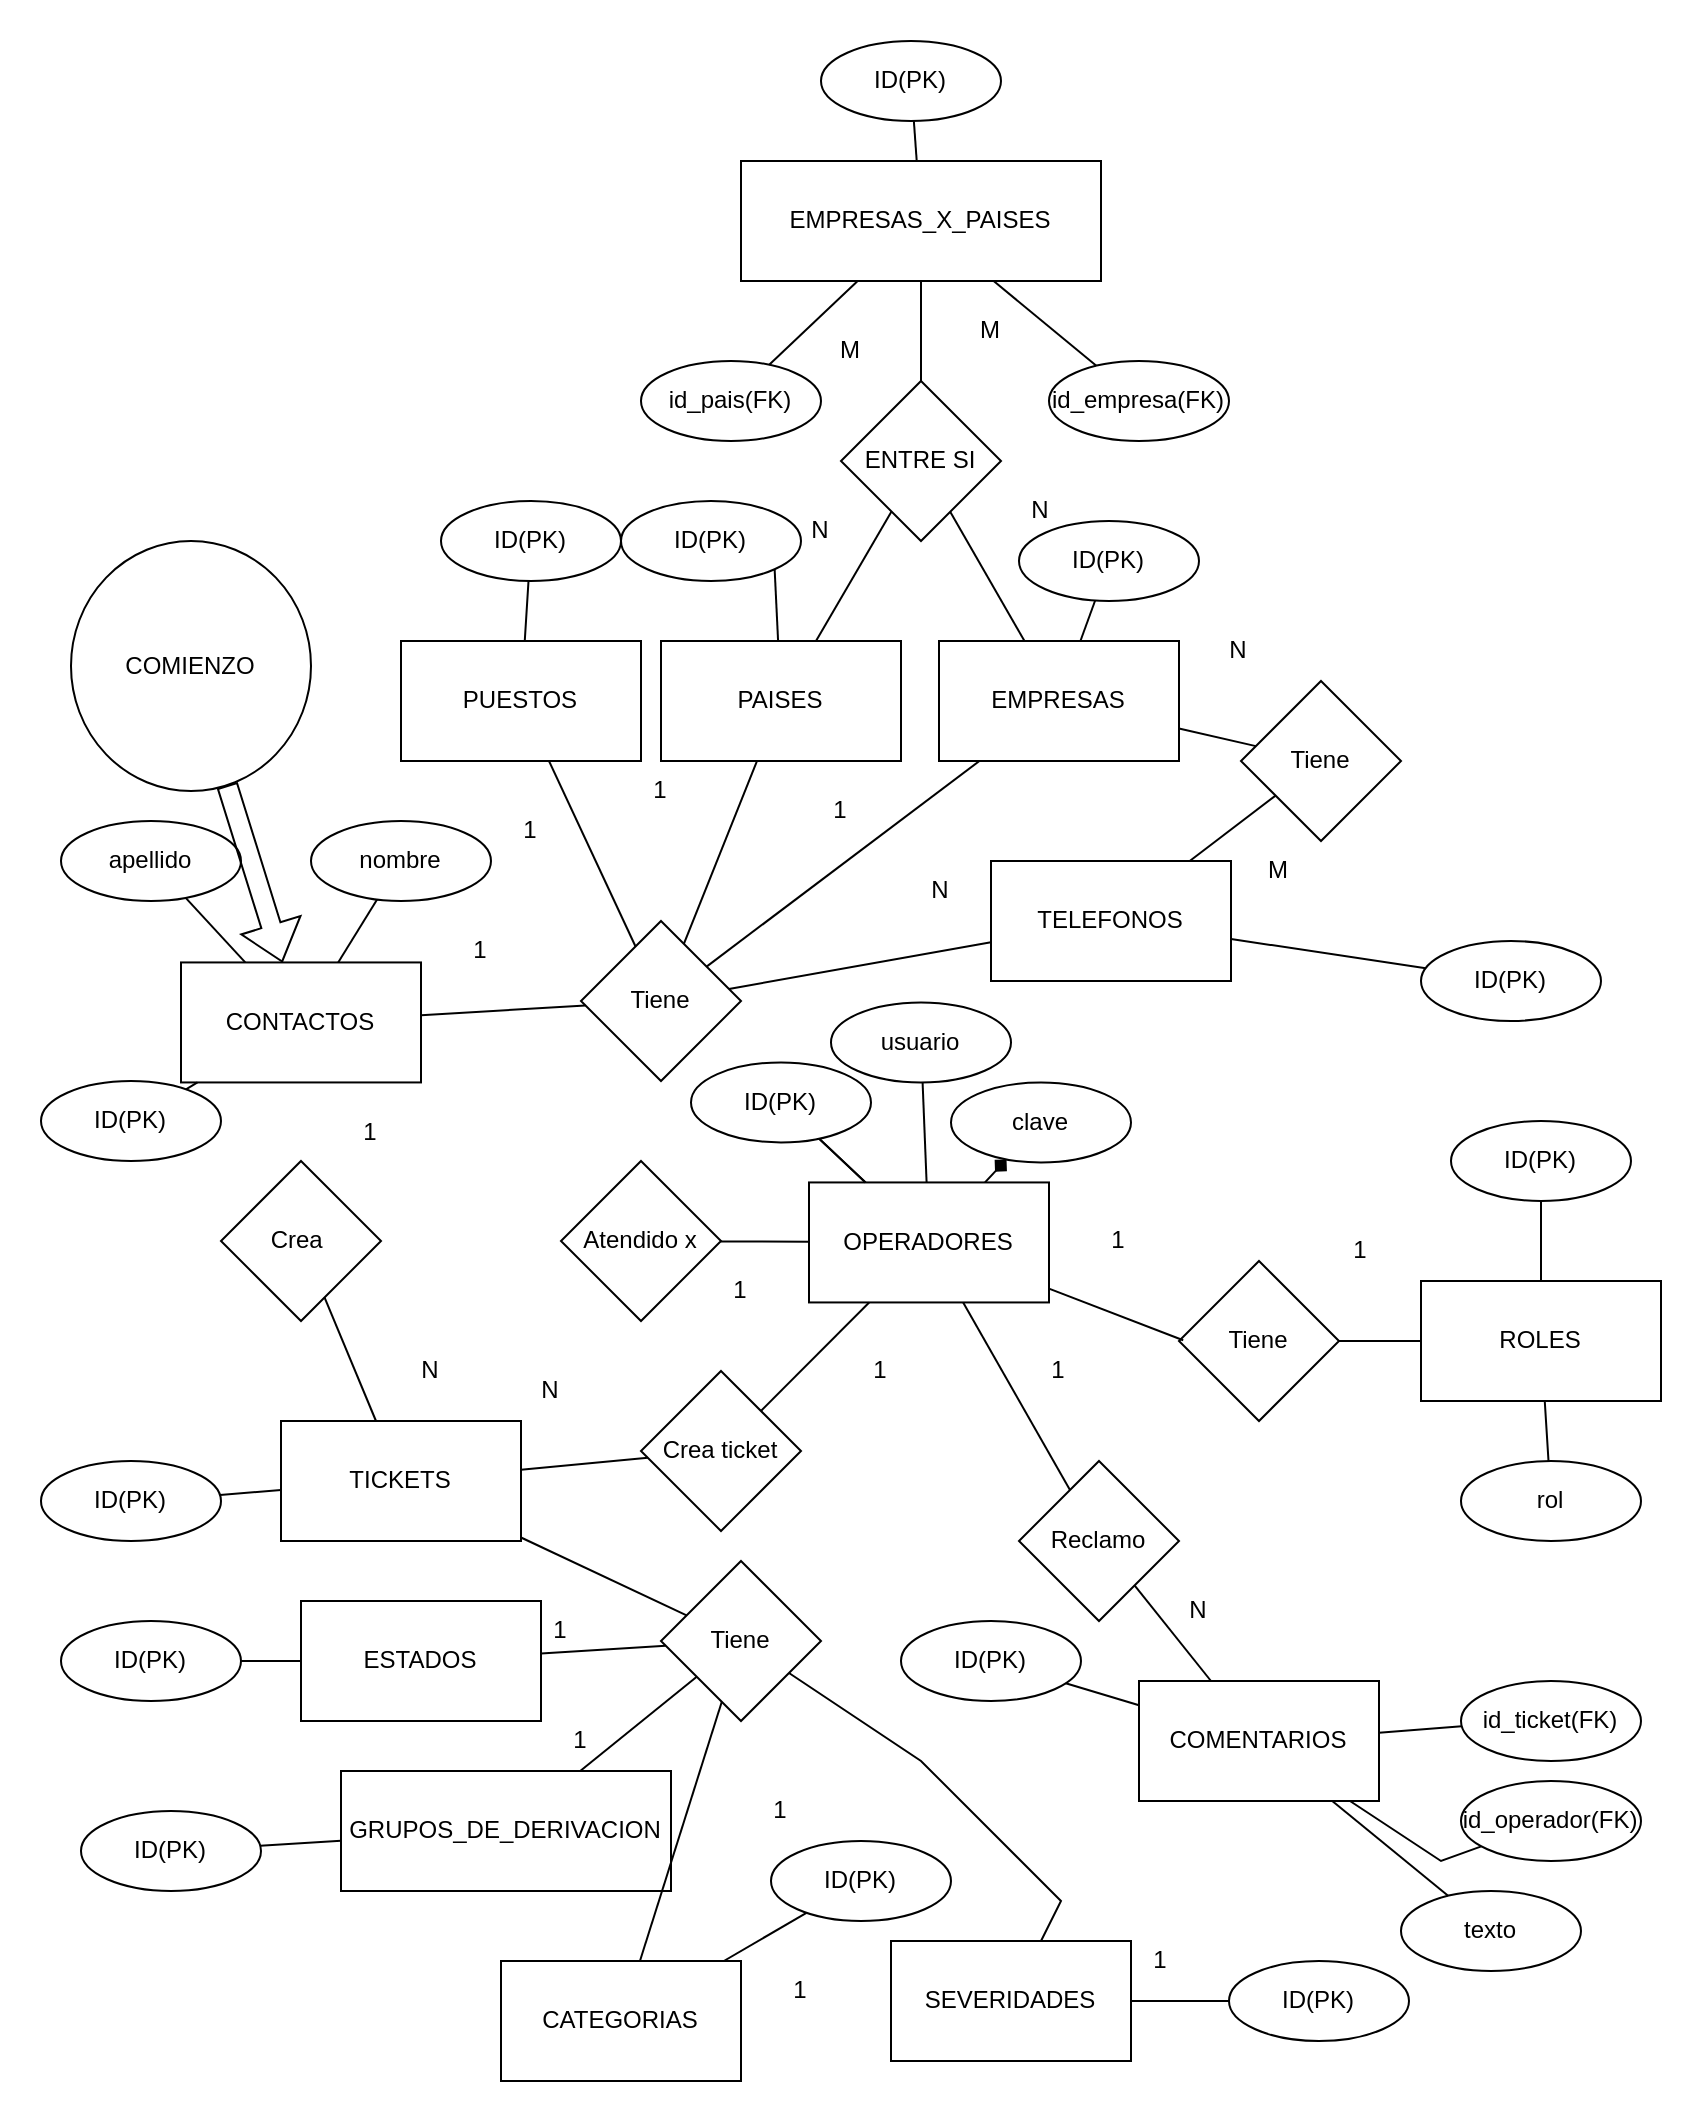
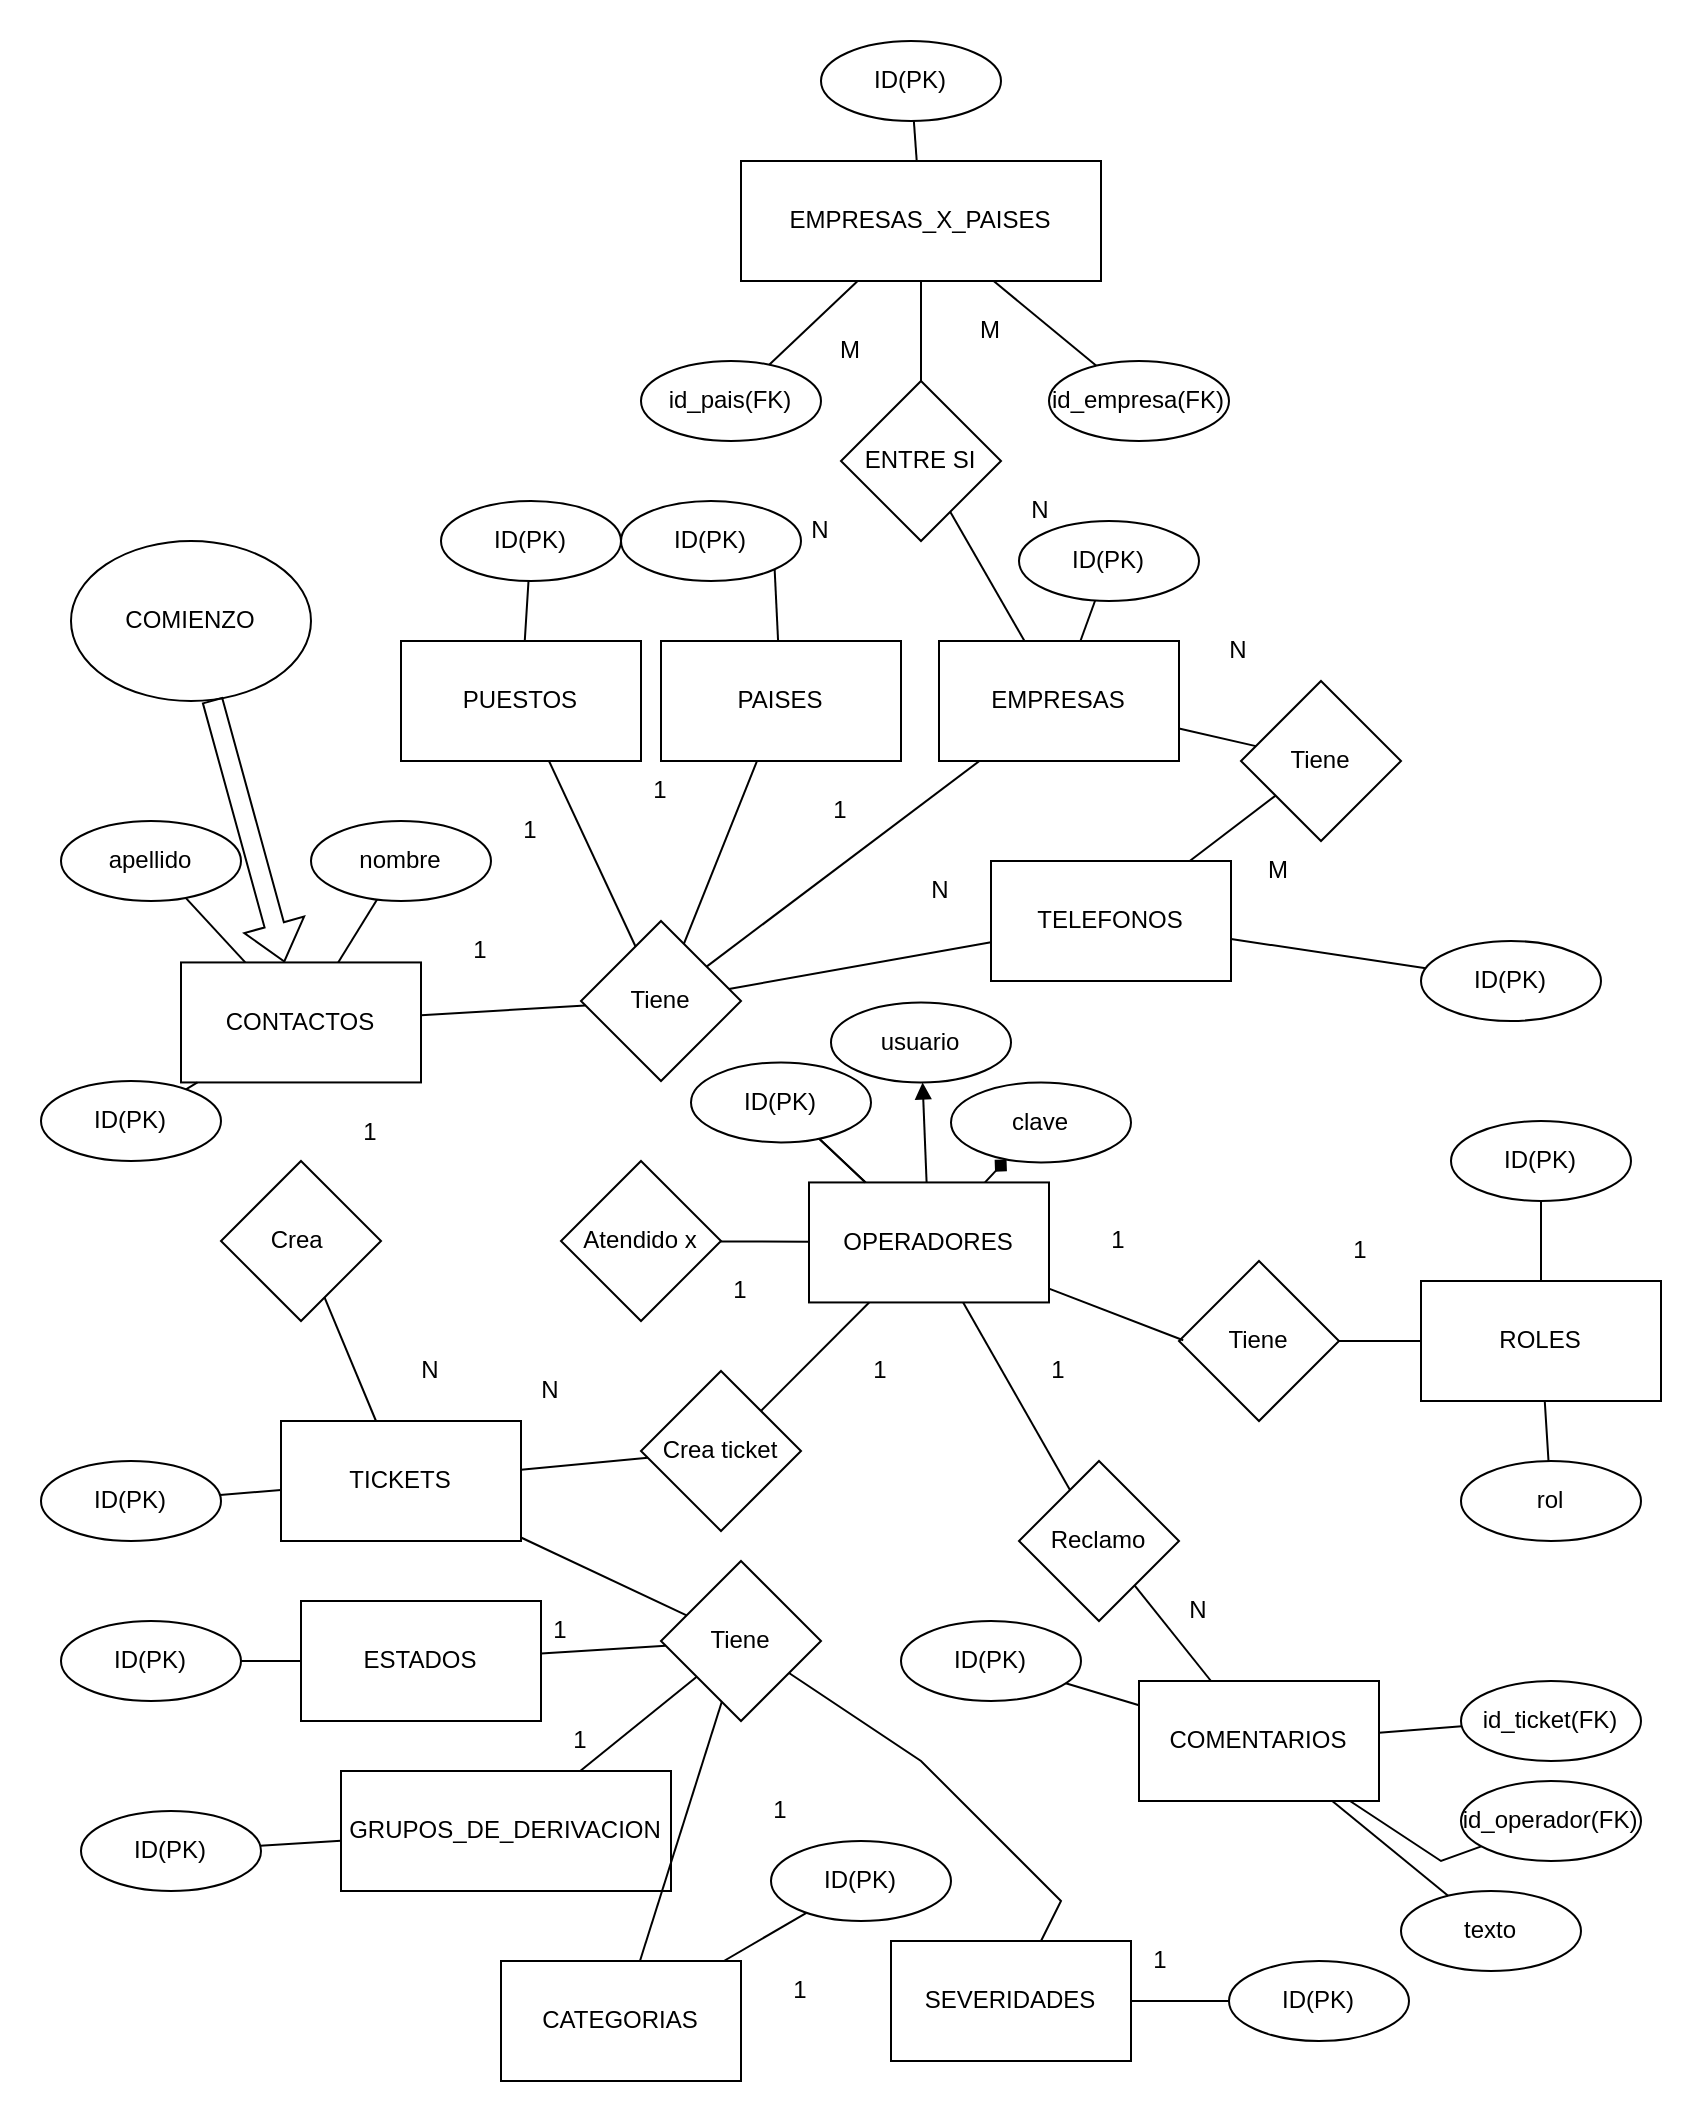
edge "ENTRE SI" -- "PAISES": removed
node "COMIENZO": size 240x250 -> 240x160
edge "usuario" -- "OPERADORES": arrowhead none -> block
